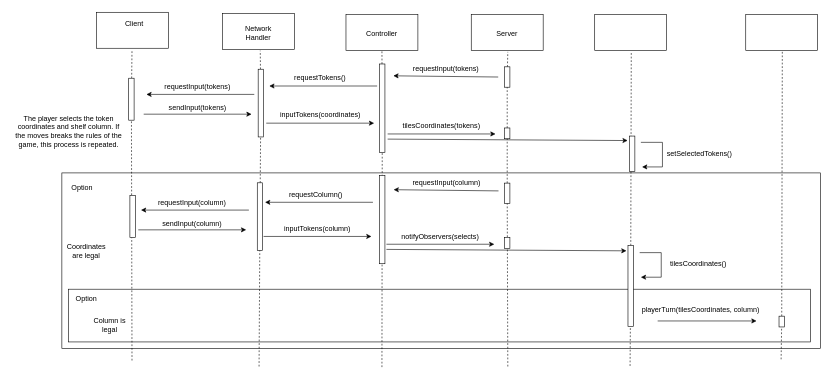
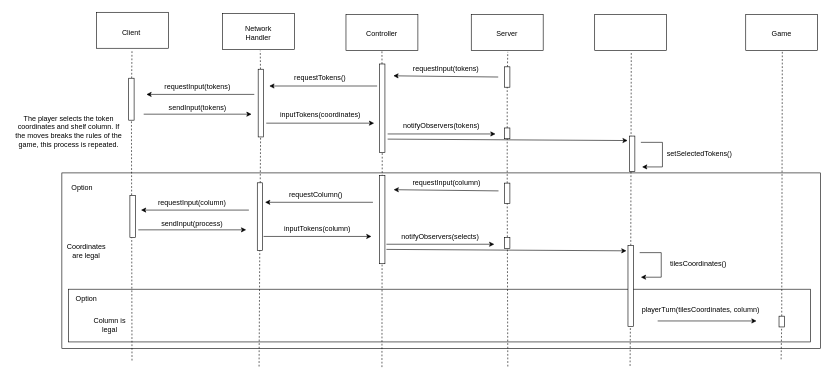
node "Client": moved (134, 24) -> (131, 33)
node "Game": added
node "tilesCoordinates(tokens)": label "tilesCoordinates(tokens)" -> "notifyObservers(tokens)"
node "sendInput(column)": label "sendInput(column)" -> "sendInput(process)"
